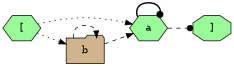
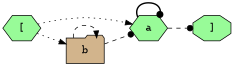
edge "b" -> "a": arrowhead normal -> dot
